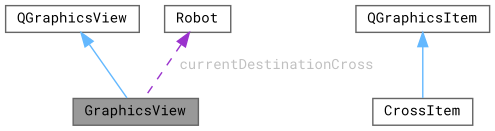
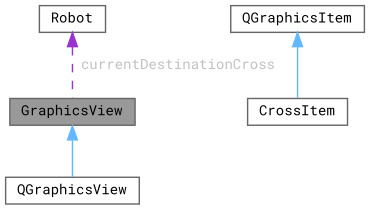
edge "GraphicsView" -> "QGraphicsView": reversed
